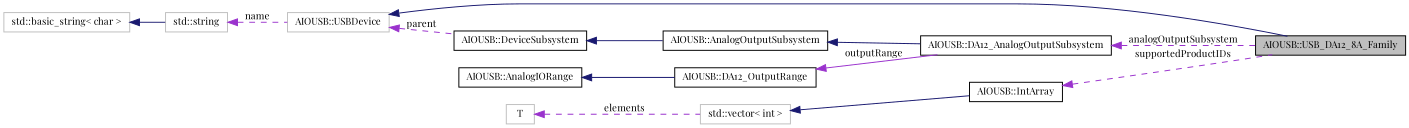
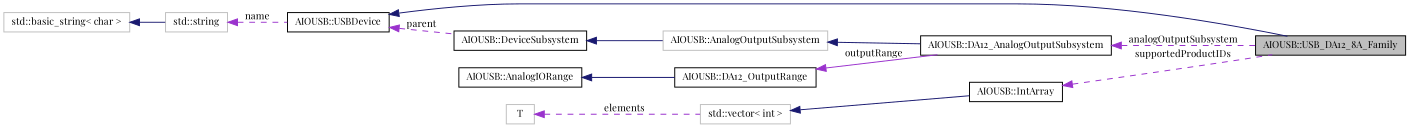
node "AIOUSB::USBDevice": color grey75 -> black
node "AIOUSB::AnalogOutputSubsystem": color black -> grey75
